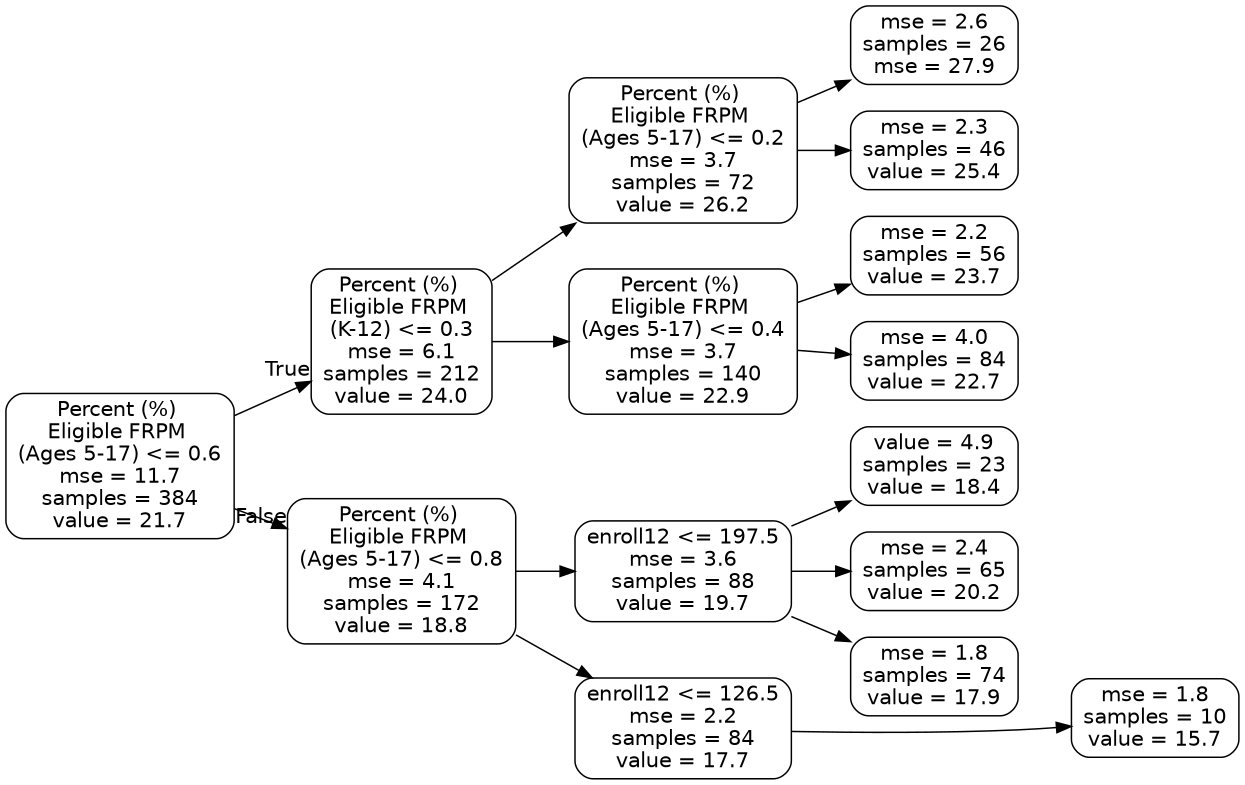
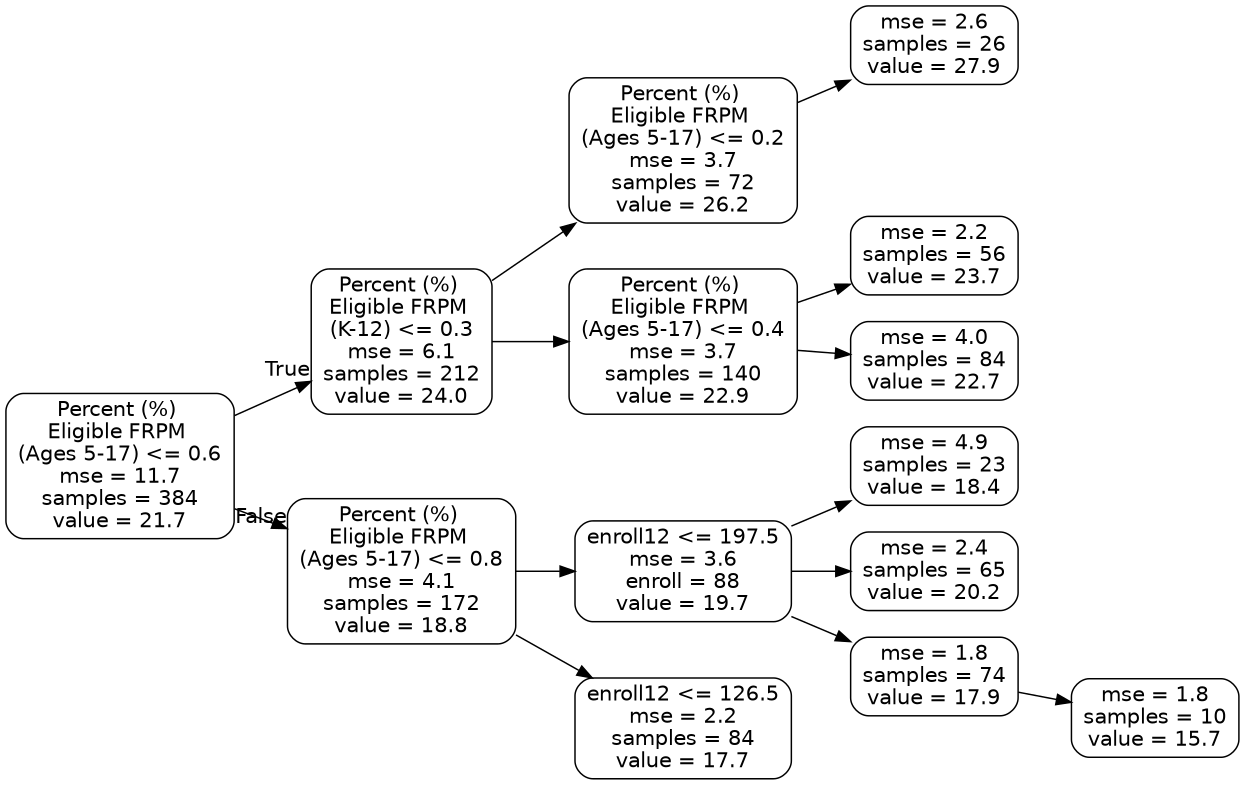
node "mse = 2.6 samples = 26 mse = 27.9": label "mse = 2.6 samples = 26 mse = 27.9" -> "mse = 2.6 samples = 26 value = 27.9"
node "mse = 2.3 samples = 46 value = 25.4": removed
node "value = 4.9 samples = 23 value = 18.4": label "value = 4.9 samples = 23 value = 18.4" -> "mse = 4.9 samples = 23 value = 18.4"
node "enroll12 <= 197.5 mse = 3.6 samples = 88 value = 19.7": label "enroll12 <= 197.5 mse = 3.6 samples = 88 value = 19.7" -> "enroll12 <= 197.5 mse = 3.6 enroll = 88 value = 19.7"
edge "enroll12 <= 126.5 mse = 2.2 samples = 84 value = 17.7" -> "mse = 1.8 samples = 10 value = 15.7": now "mse = 1.8 samples = 74 value = 17.9" -> "mse = 1.8 samples = 10 value = 15.7"
